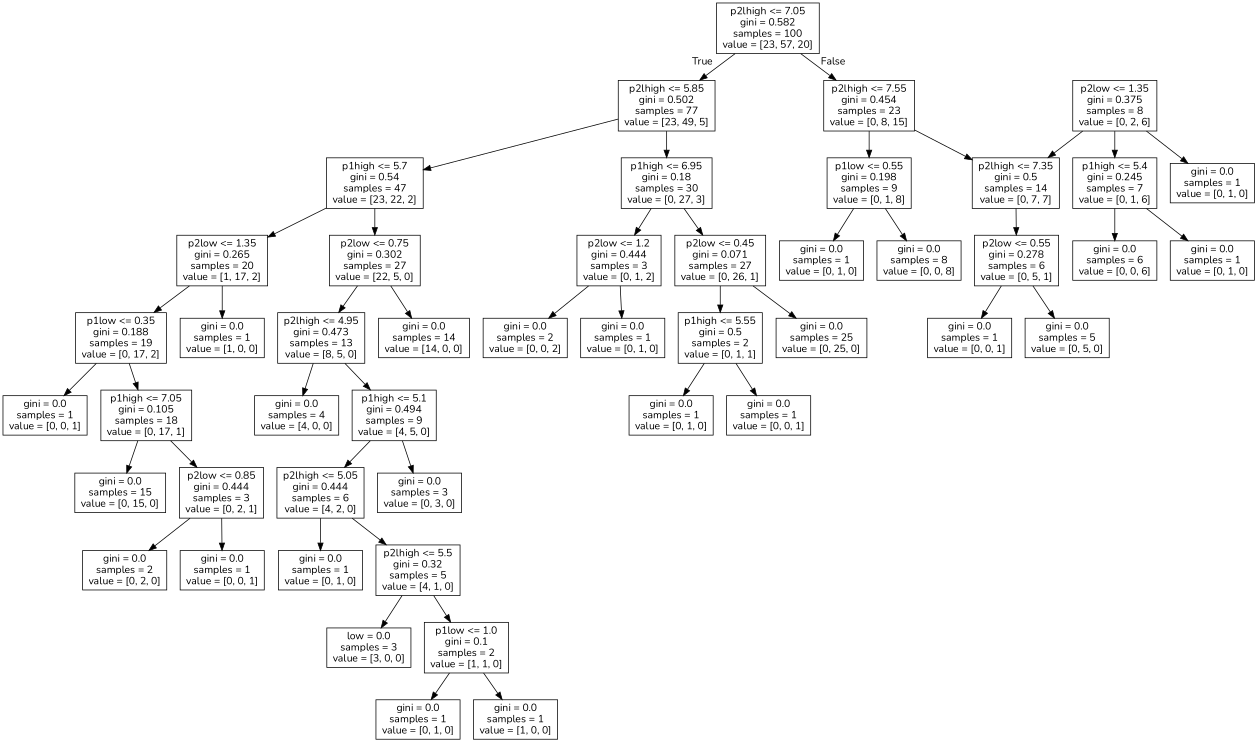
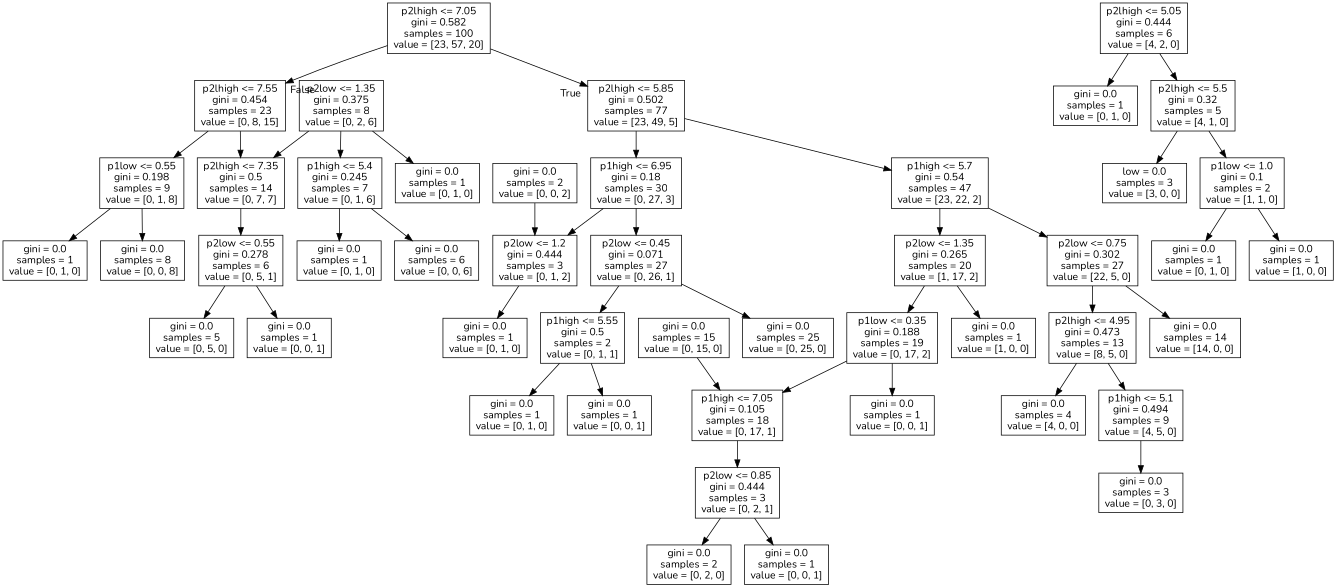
edge "p2low <= 1.2 gini = 0.444 samples = 3 value = [0, 1, 2]" -> "gini = 0.0 samples = 2 value = [0, 0, 2]": reversed
edge "p1high <= 5.1 gini = 0.494 samples = 9 value = [4, 5, 0]" -> "p2lhigh <= 5.05 gini = 0.444 samples = 6 value = [4, 2, 0]": removed
edge "p1high <= 7.05 gini = 0.105 samples = 18 value = [0, 17, 1]" -> "gini = 0.0 samples = 15 value = [0, 15, 0]": reversed
